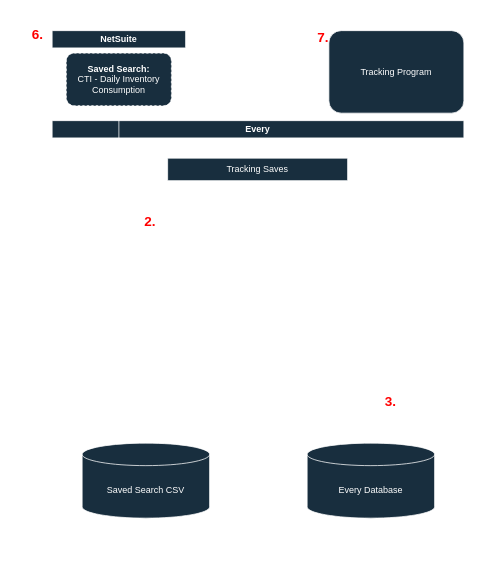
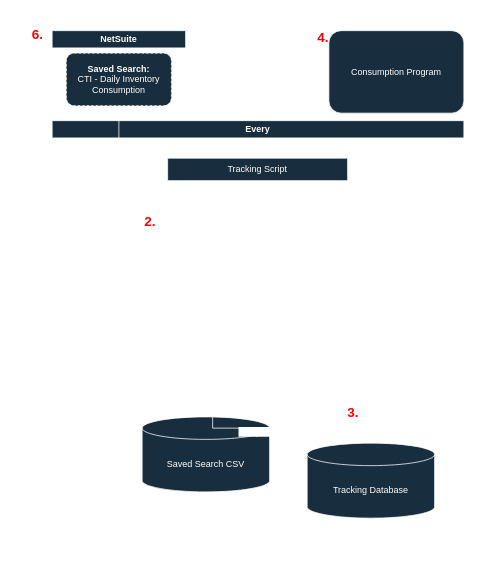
node "7.": label "7." -> "4."
node "Tracking Program": label "Tracking Program" -> "Consumption Program"
node "Tracking Saves": label "Tracking Saves" -> "Tracking Script"
node "3.": moved (390, 402) -> (353, 413)
node "Saved Search CSV": moved (146, 480) -> (206, 454)
node "Every Database": label "Every Database" -> "Tracking Database"
